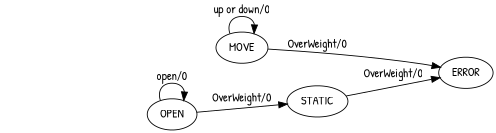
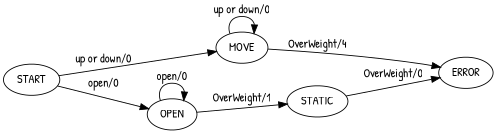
edge "MOVE" -> "ERROR": label "OverWeight/0" -> "OverWeight/4"
node "START": added
edge "OPEN" -> "STATIC": label "OverWeight/0" -> "OverWeight/1"
